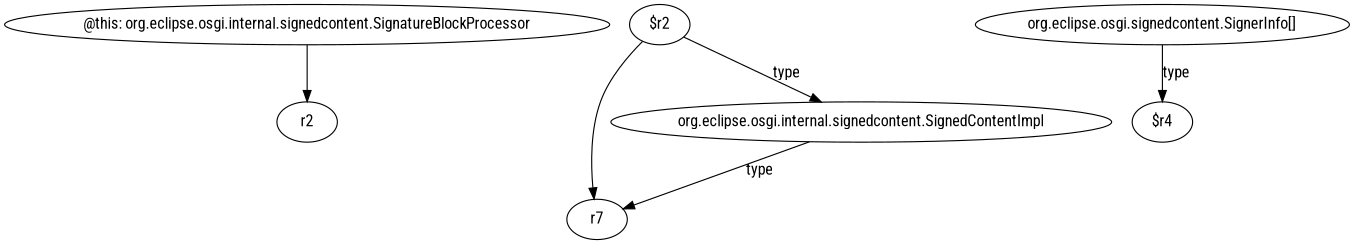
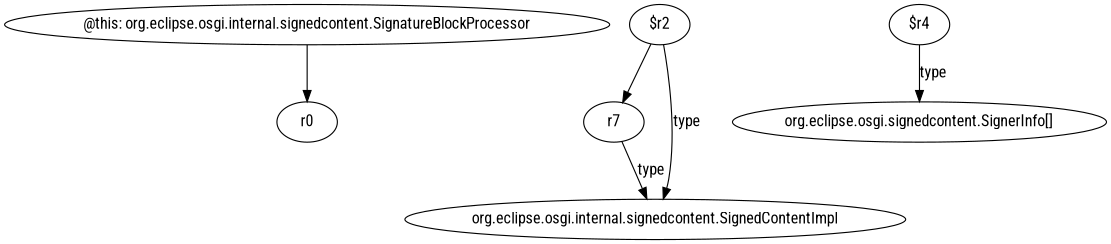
edge "org.eclipse.osgi.signedcontent.SignerInfo[]" -> "$r4": reversed
node "r2": label "r2" -> "r0"
edge "org.eclipse.osgi.internal.signedcontent.SignedContentImpl" -> "r7": reversed
